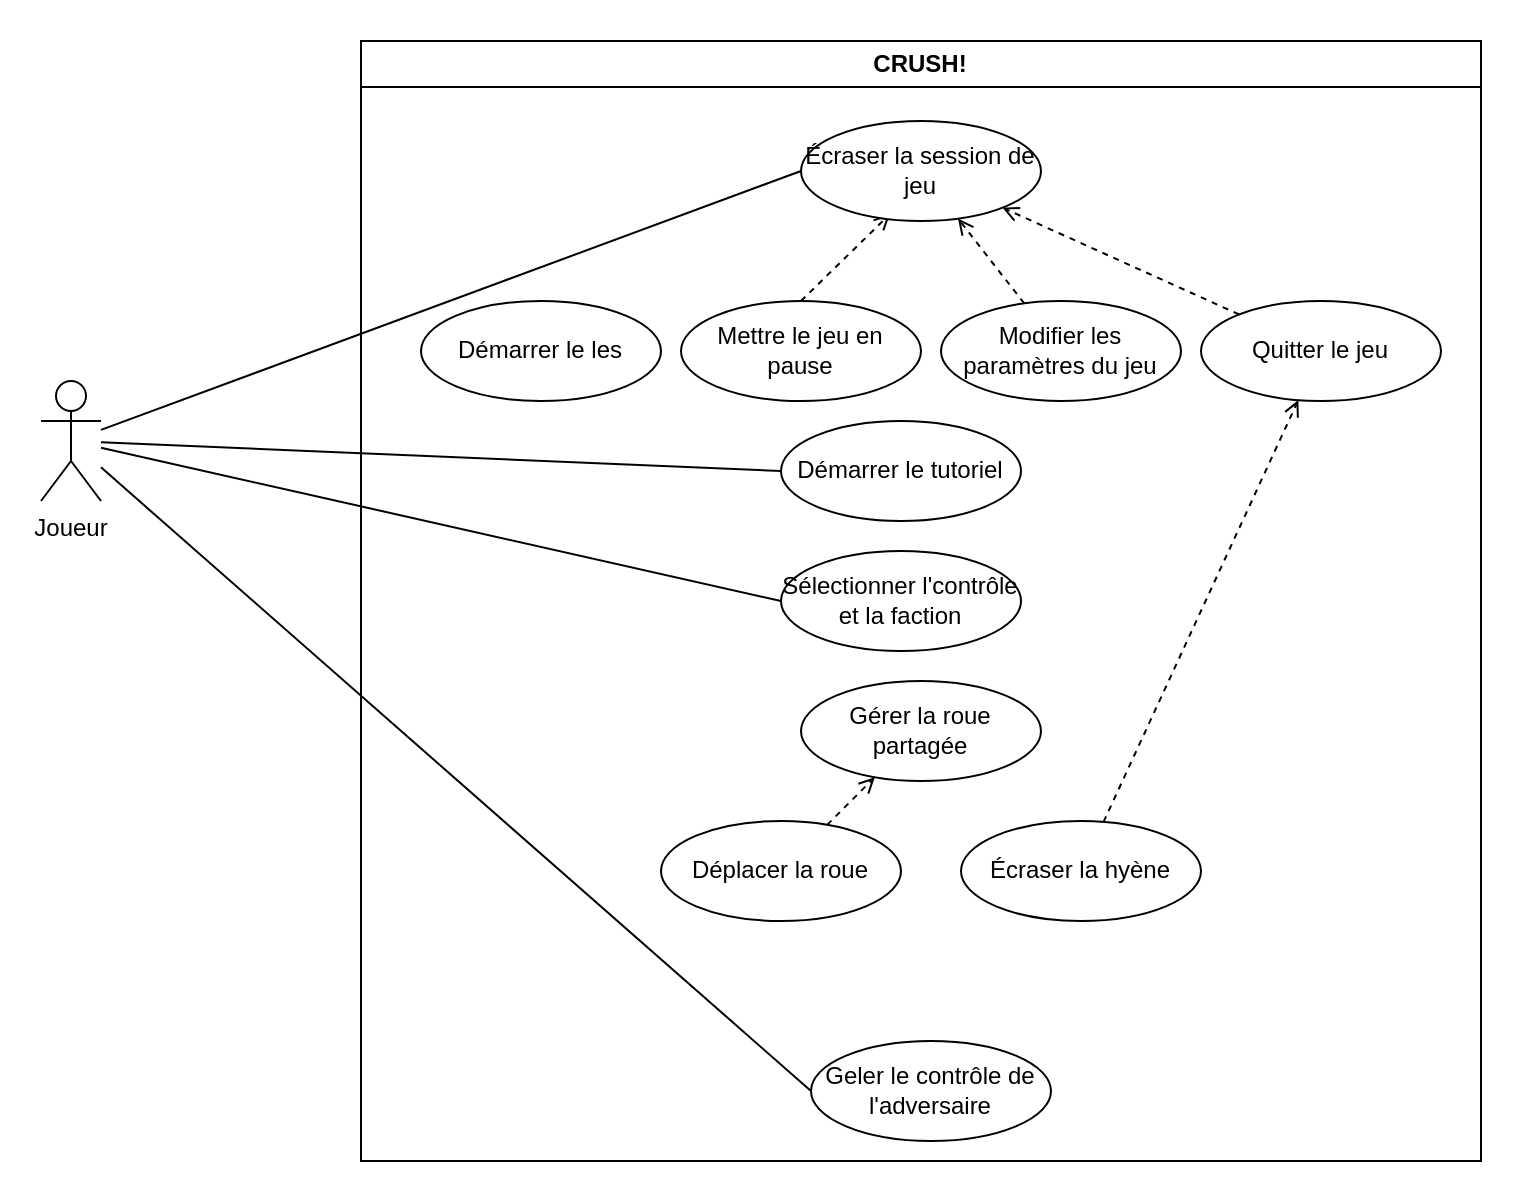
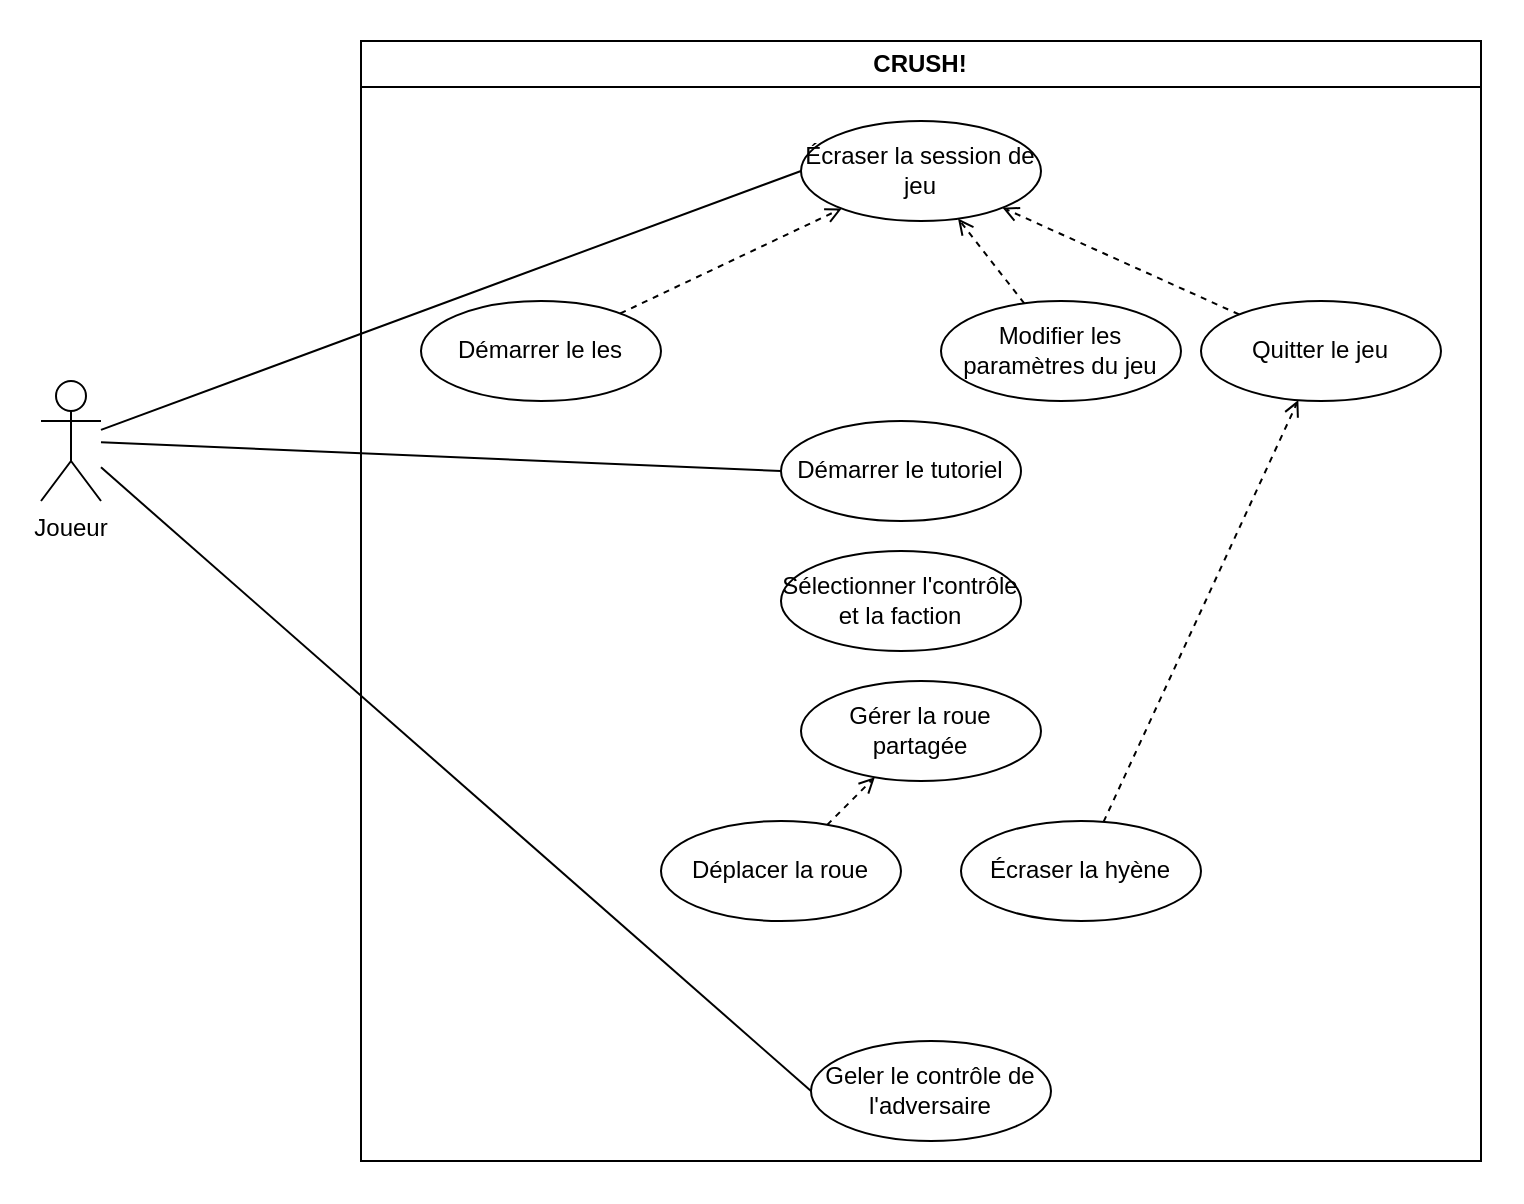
edge "Mettre le jeu en pause" -> "Écraser la session de jeu": removed
edge "Démarrer le les" -> "Écraser la session de jeu": added
node "Mettre le jeu en pause": removed
edge "Joueur" -- "Sélectionner l'contrôle et la faction": removed
